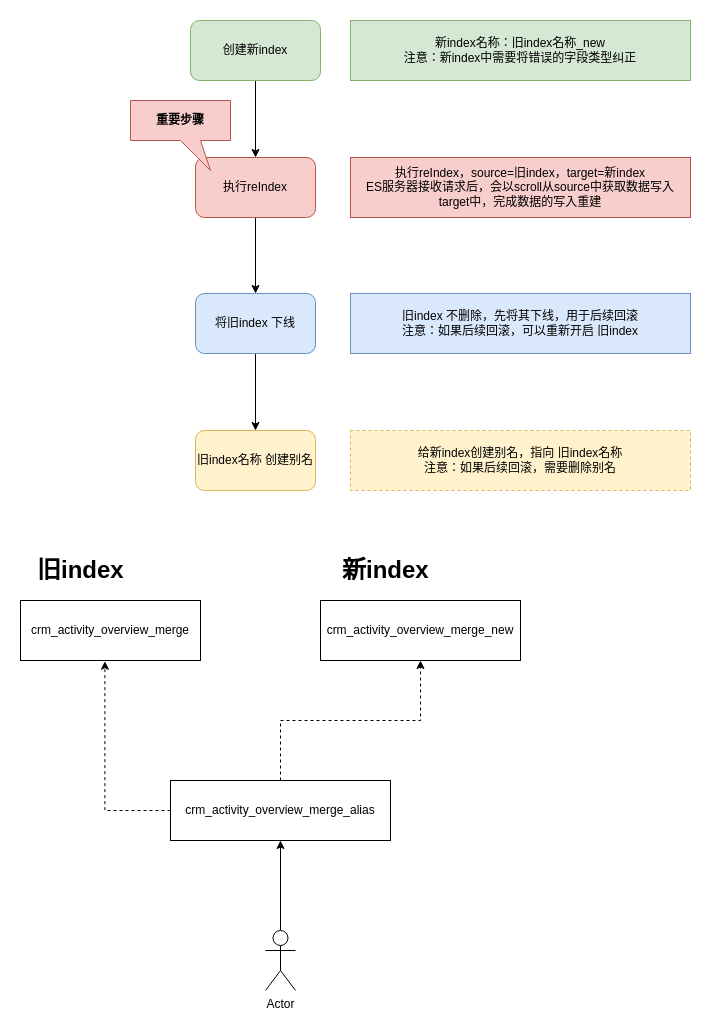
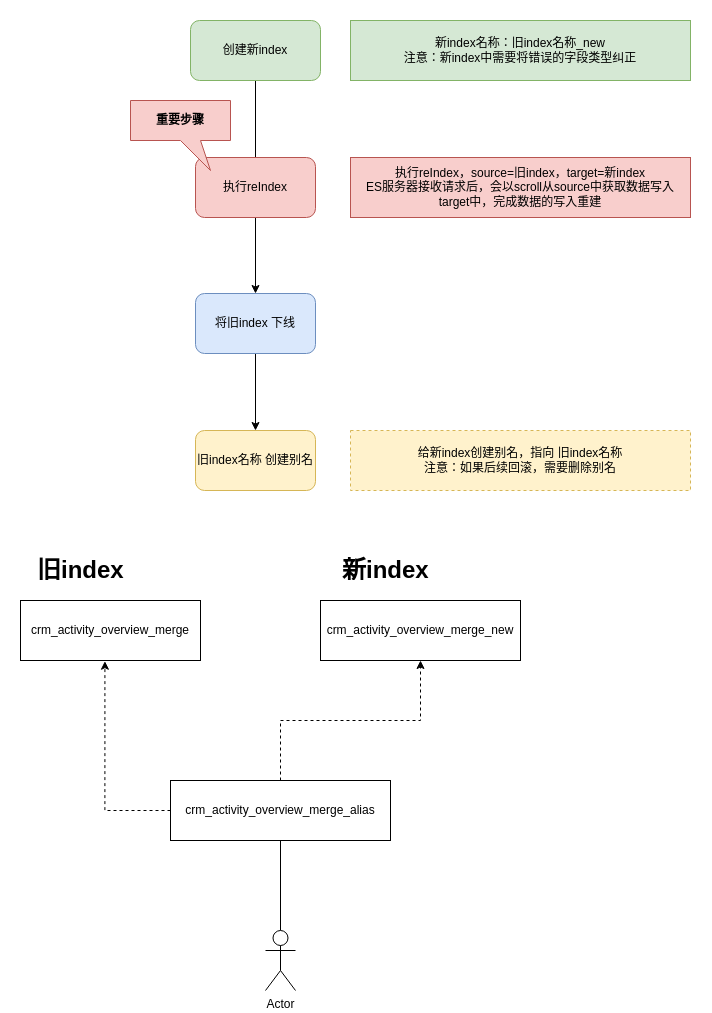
edge "创建新index" -> "执行reIndex": arrowhead classic -> none
node "旧index 不删除，先将其下线，用于后续回滚 注意：如果后续回滚，可以重新开启 旧index": removed
edge "Actor" -> "crm_activity_overview_merge_alias": arrowhead classic -> none
